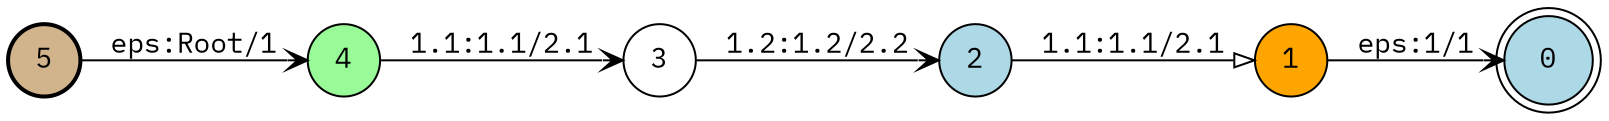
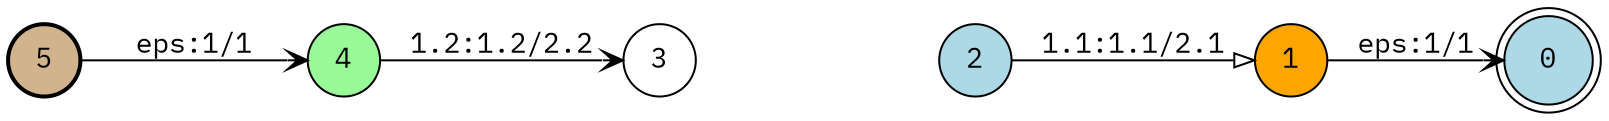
edge "5" -> "4": label "eps:Root/1" -> "eps:1/1"
edge "4" -> "3": label "1.1:1.1/2.1" -> "1.2:1.2/2.2"
edge "3" -> "2": removed, label "1.2:1.2/2.2"
